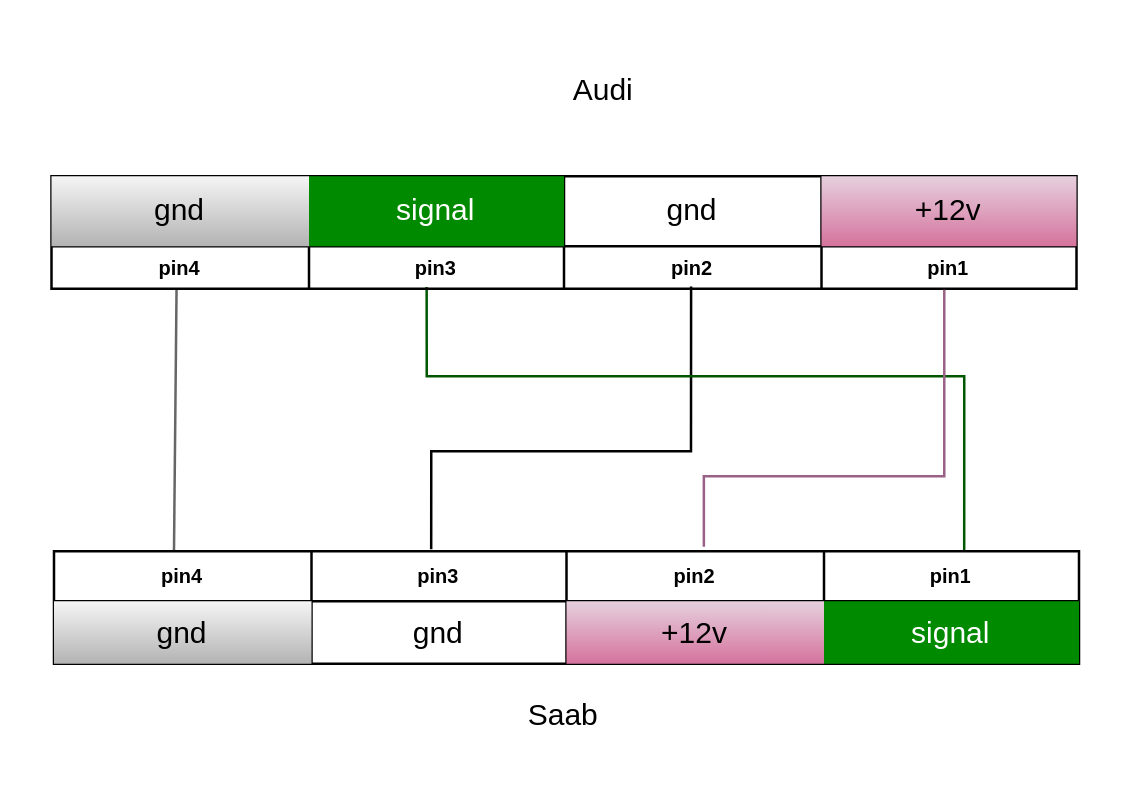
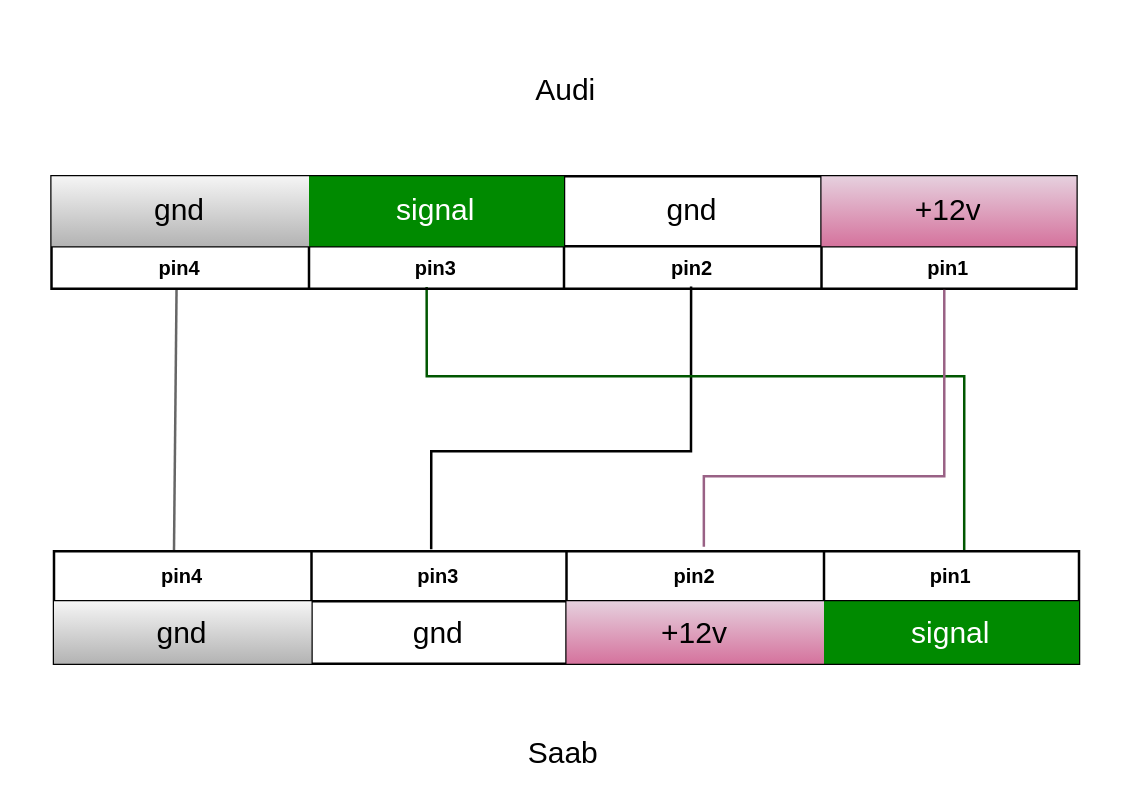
node "Audi": moved (604, 89) -> (566, 89)
node "Saab": moved (564, 714) -> (564, 751)
